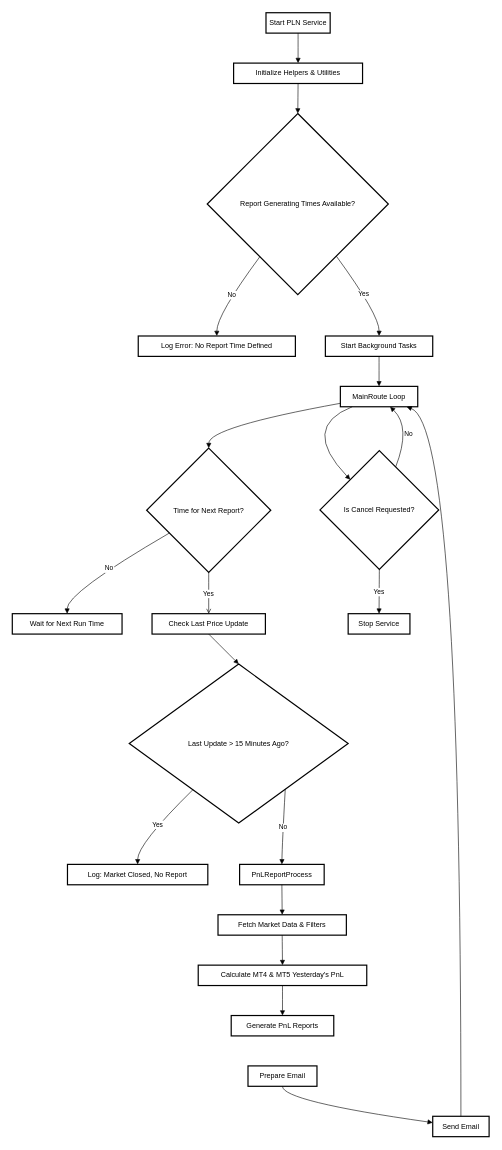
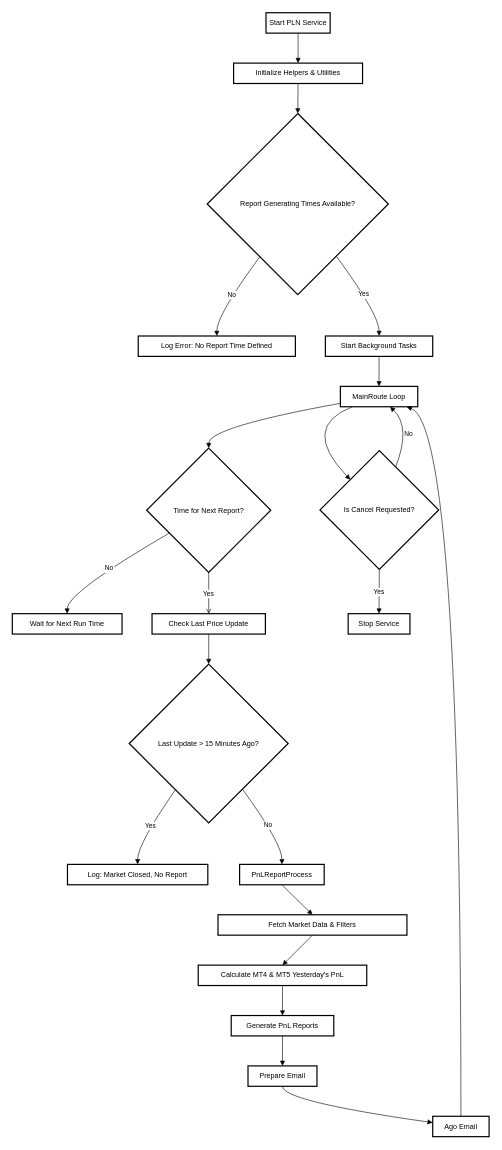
node "Last Update > 15 Minutes Ago?": size 219x159 -> 159x159
node "Fetch Market Data & Filters": size 128x20 -> 189x20
edge "Generate PnL Reports" -> "Prepare Email": added
node "Send Email": label "Send Email" -> "Ago Email"
